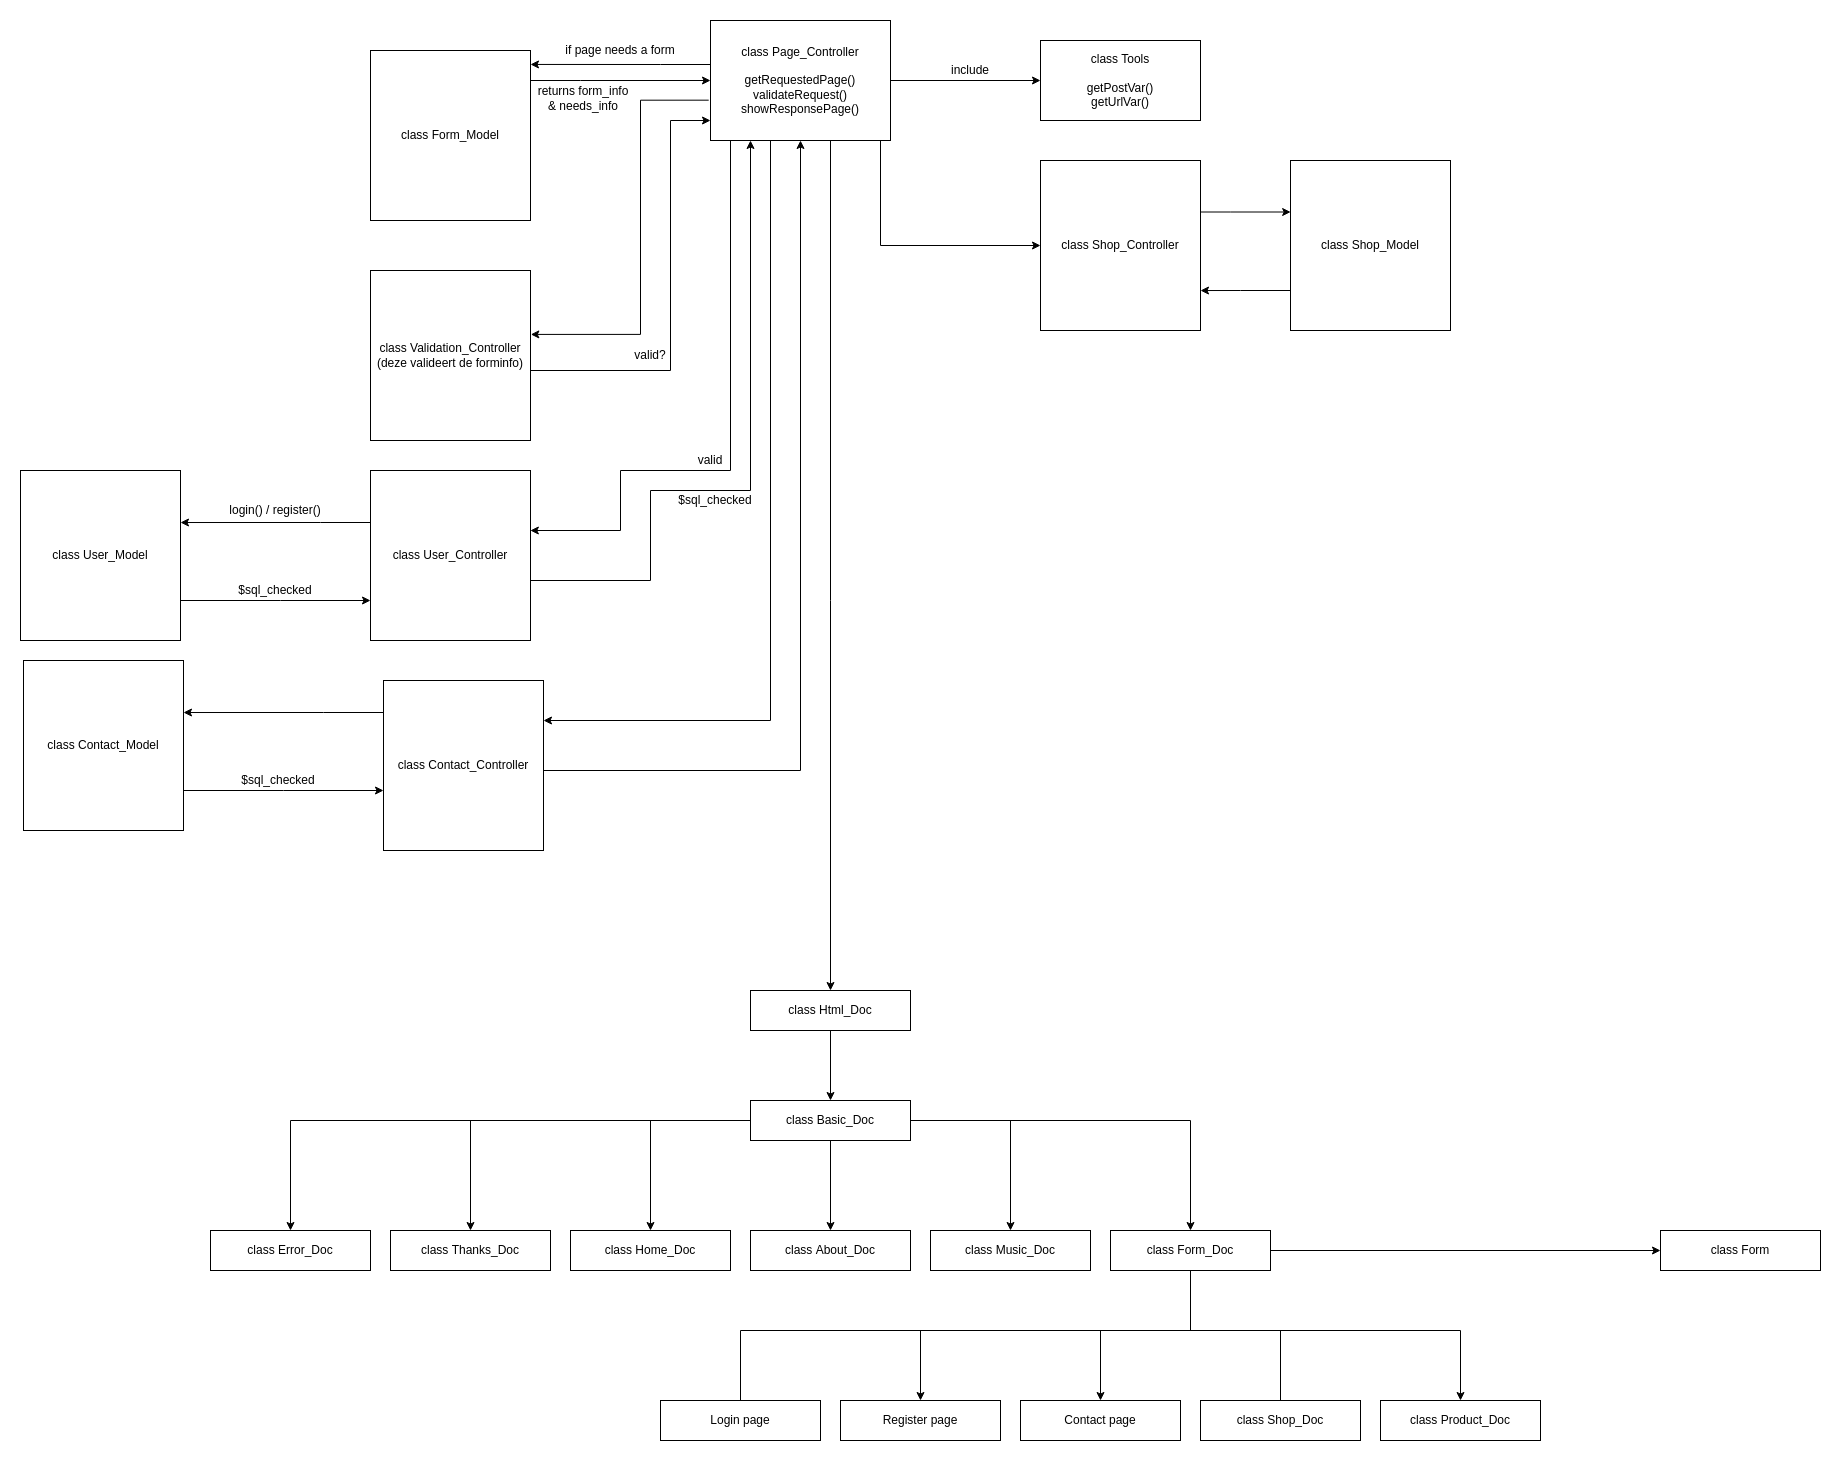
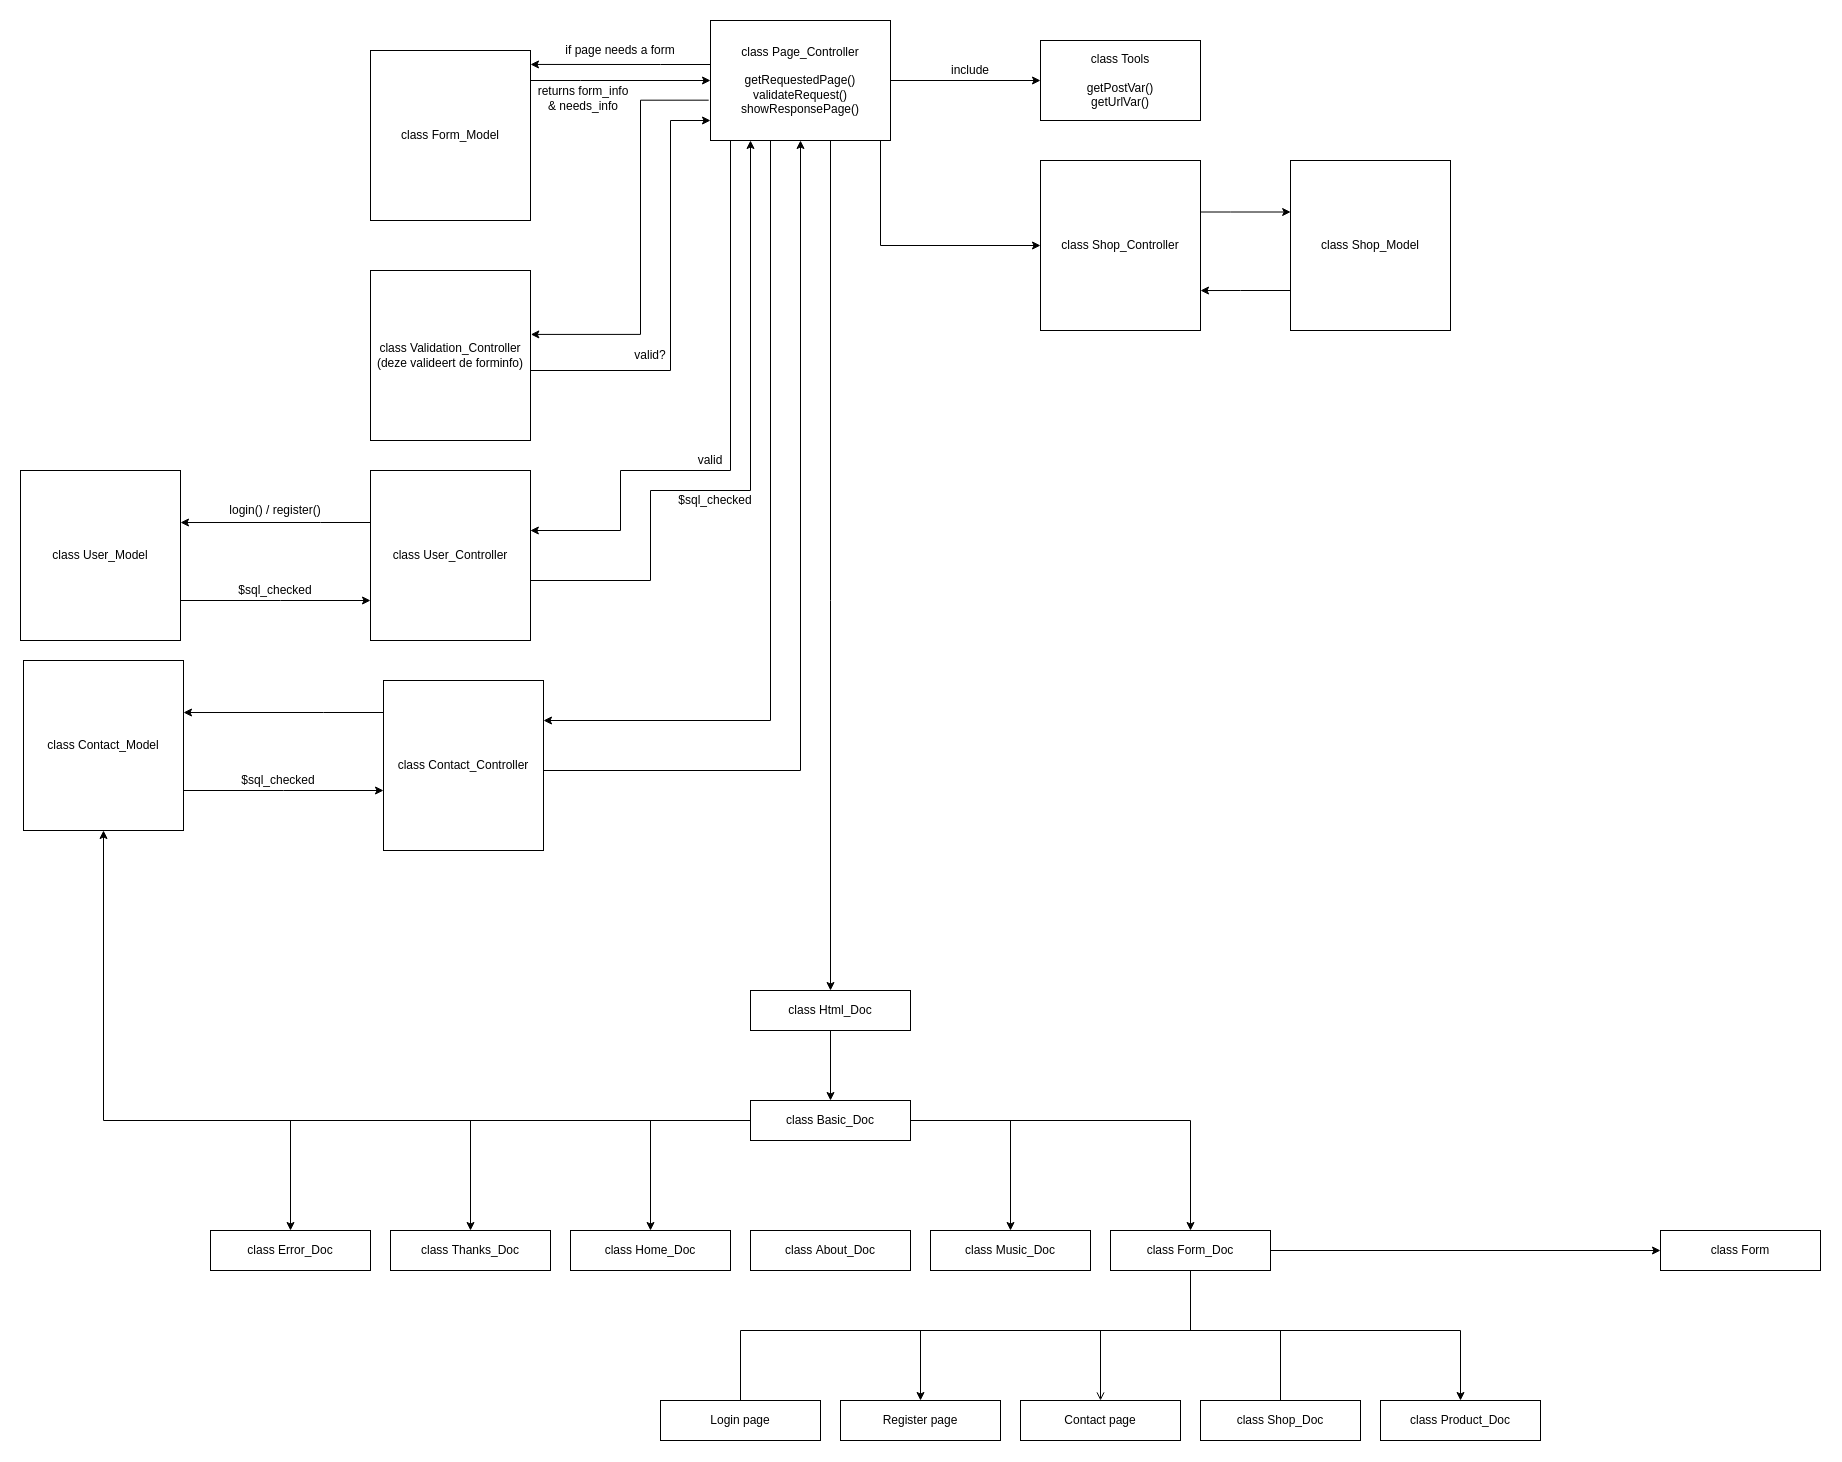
edge "class Basic_Doc" -> "class About_Doc": now "class Basic_Doc" -> "class Contact_Model"
edge "class Form_Doc" -> "Contact page": arrowhead classic -> open
